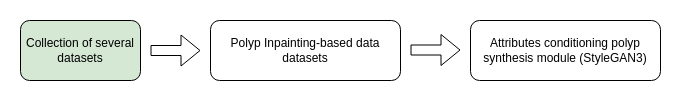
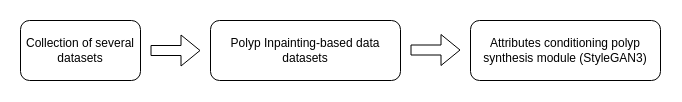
node "Collection of several datasets": fillcolor #d5e8d4 -> #ffffff
